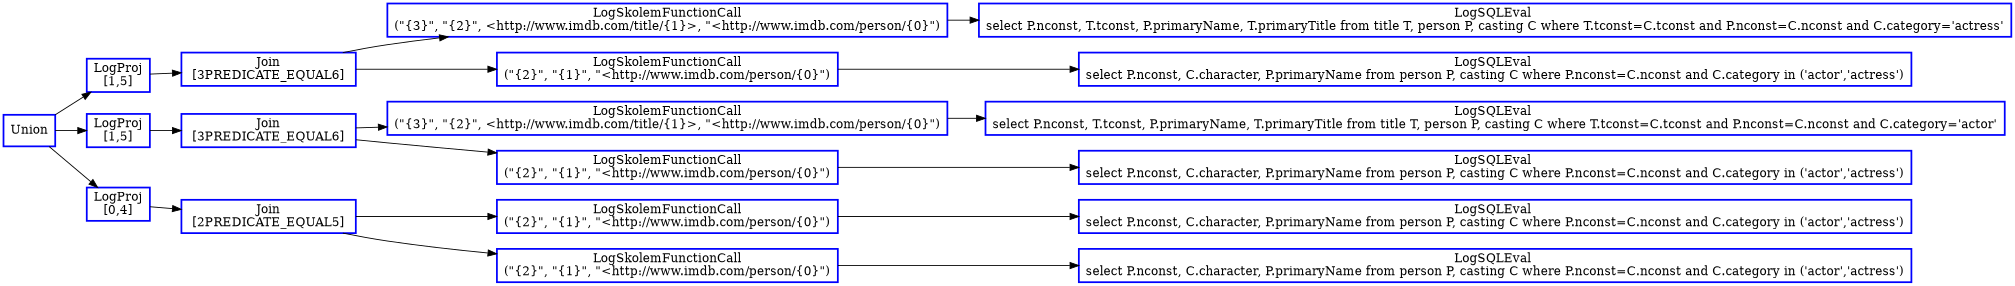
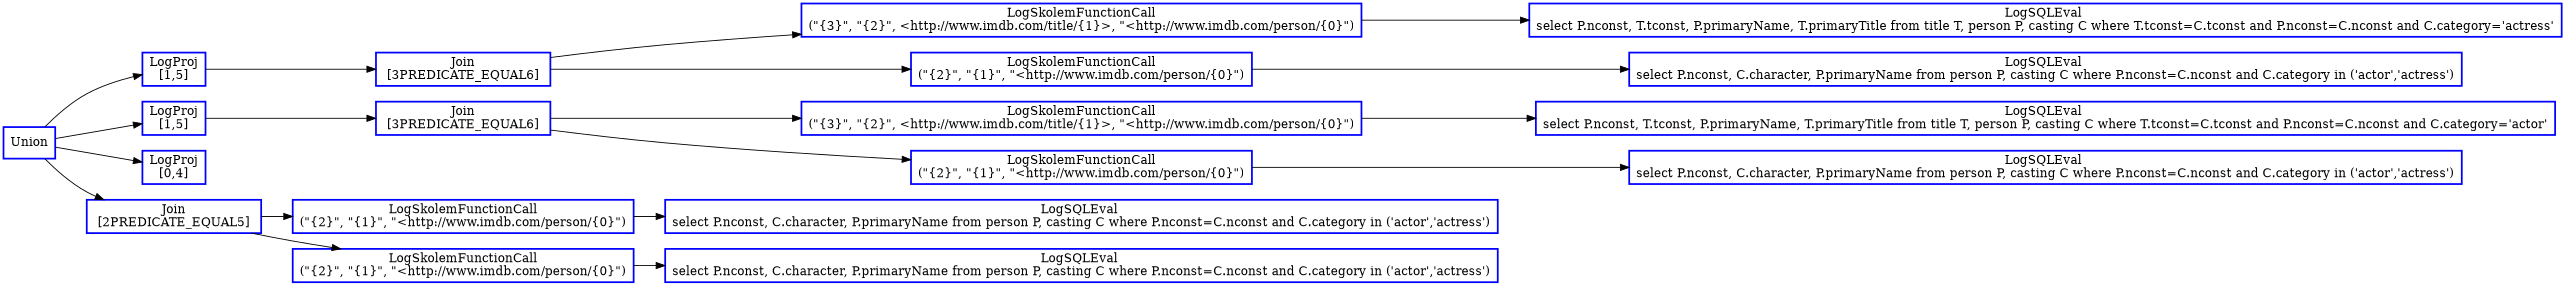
edge "LogProj [0,4]" -> "Join [2PREDICATE_EQUAL5]": now "Union" -> "Join [2PREDICATE_EQUAL5]"
